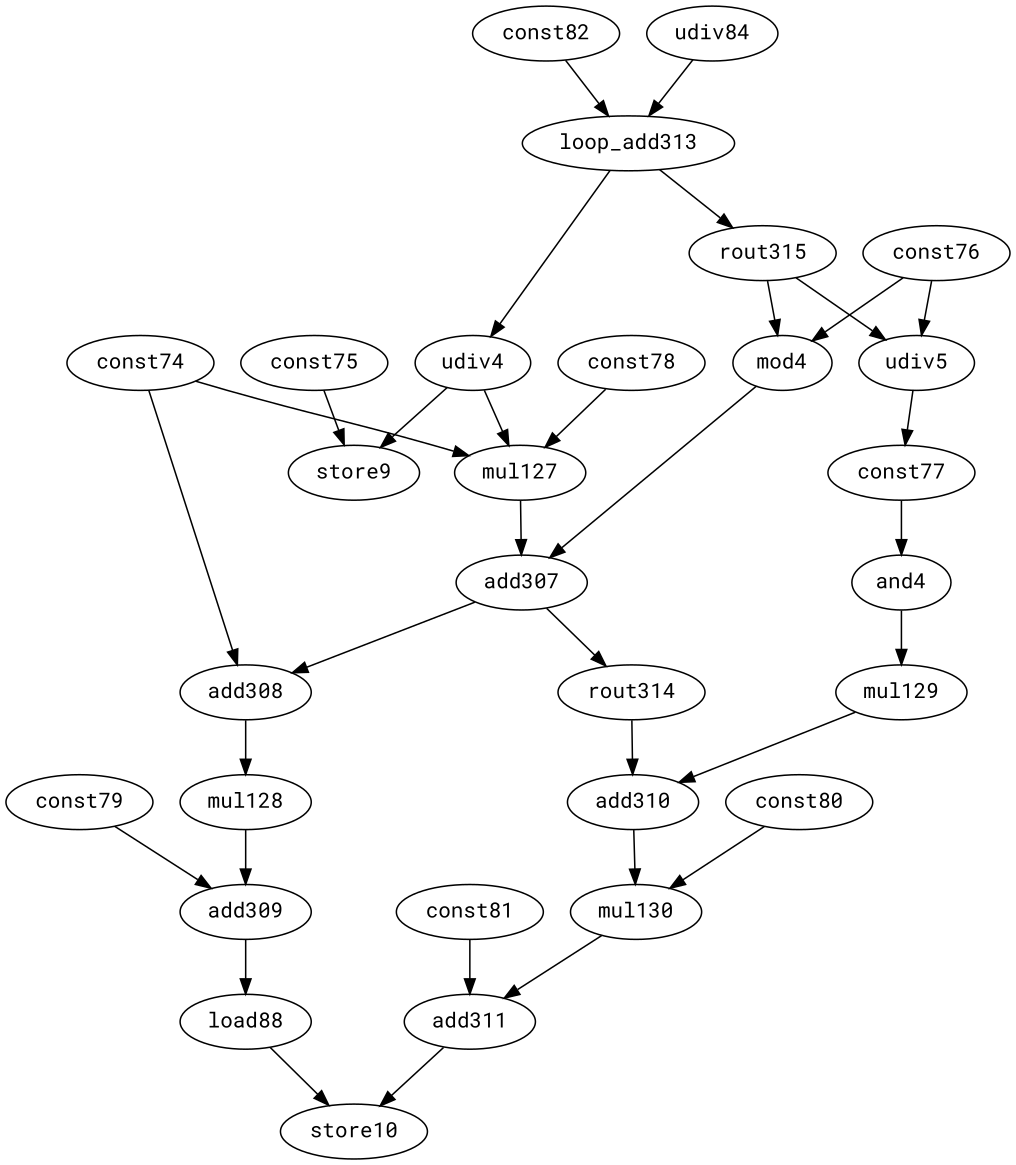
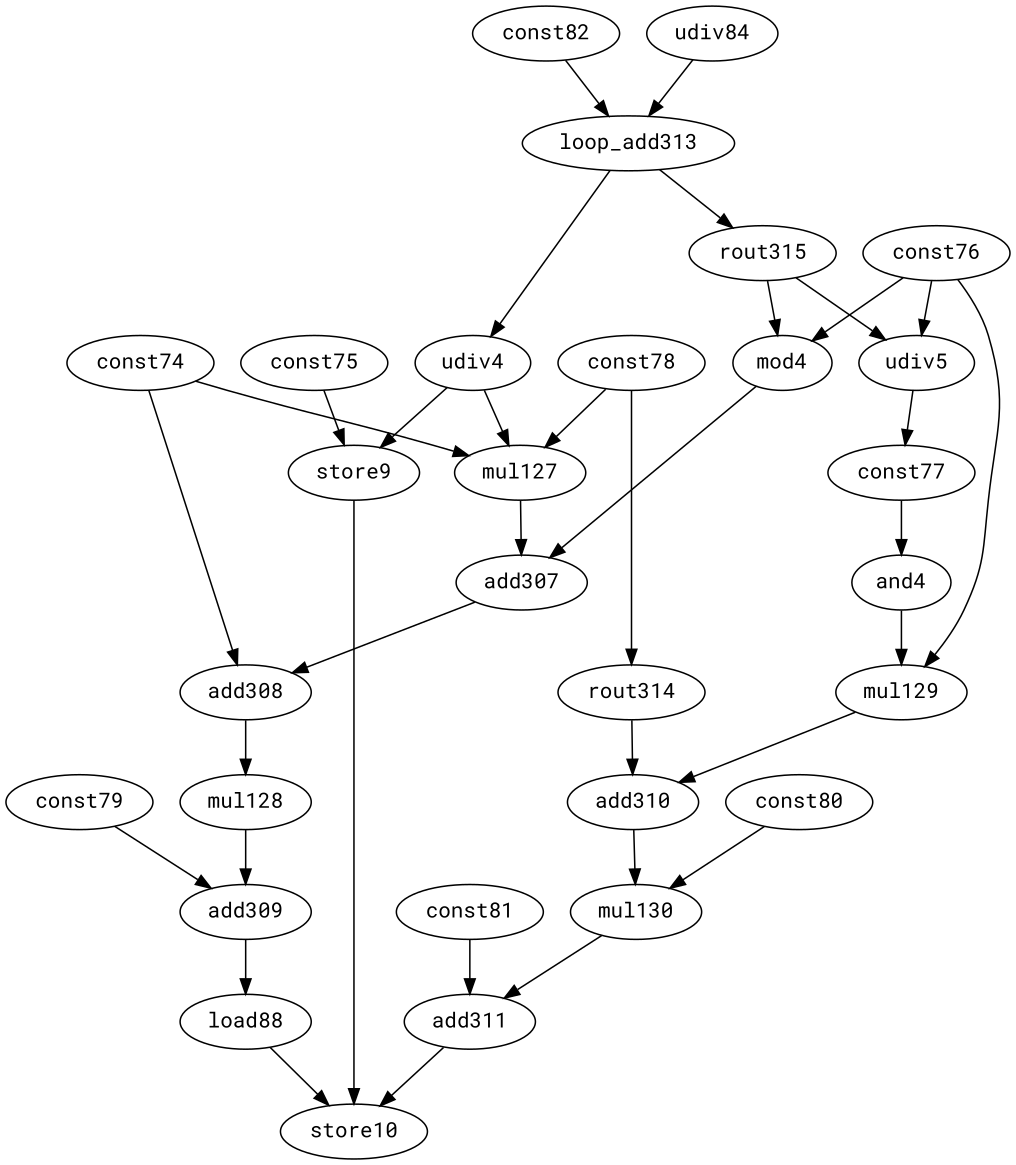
edge "const76" -> "mul129": added
edge "add307" -> "rout314": now "const78" -> "rout314"
edge "store9" -> "store10": added
